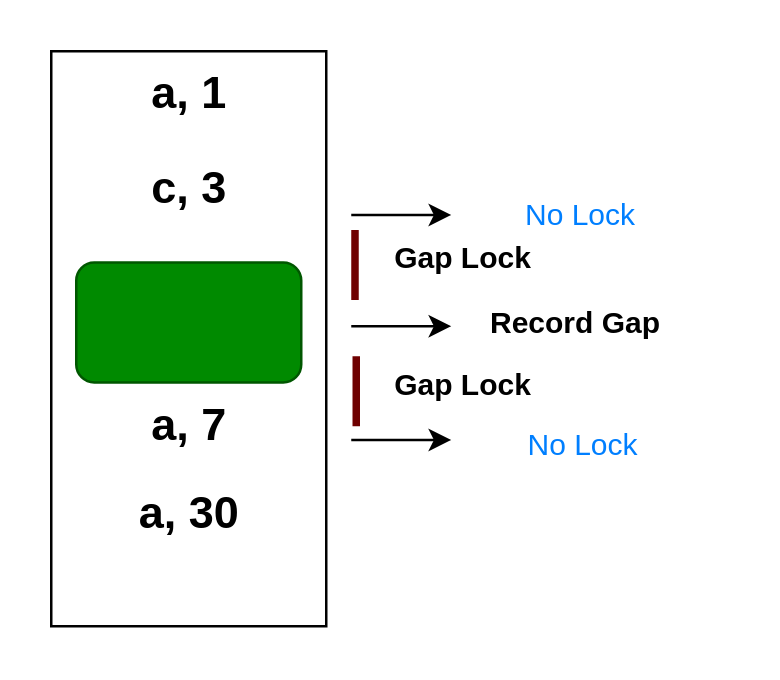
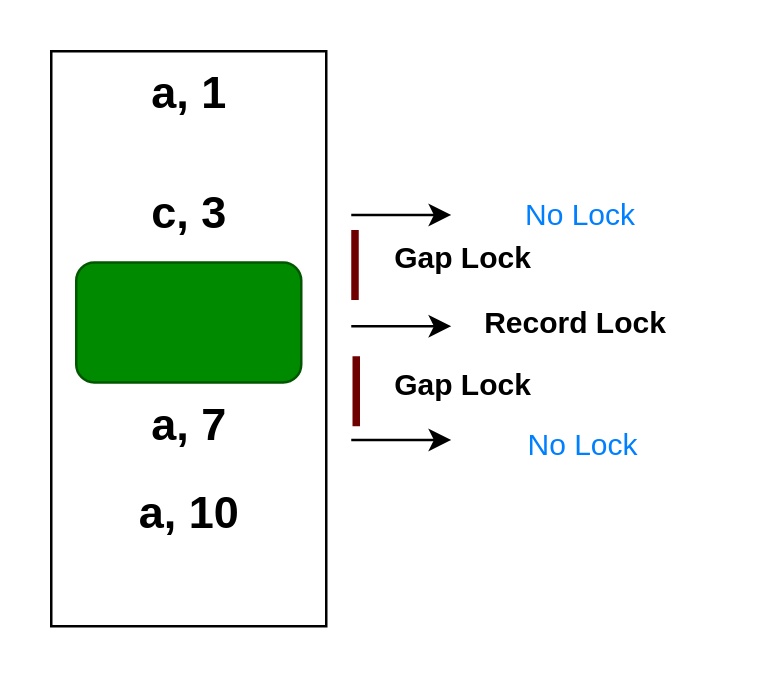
node "c, 3": moved (189, 189) -> (189, 214)
node "Record Gap": label "Record Gap" -> "Record Lock"
node "a, 30": label "a, 30" -> "a, 10"
